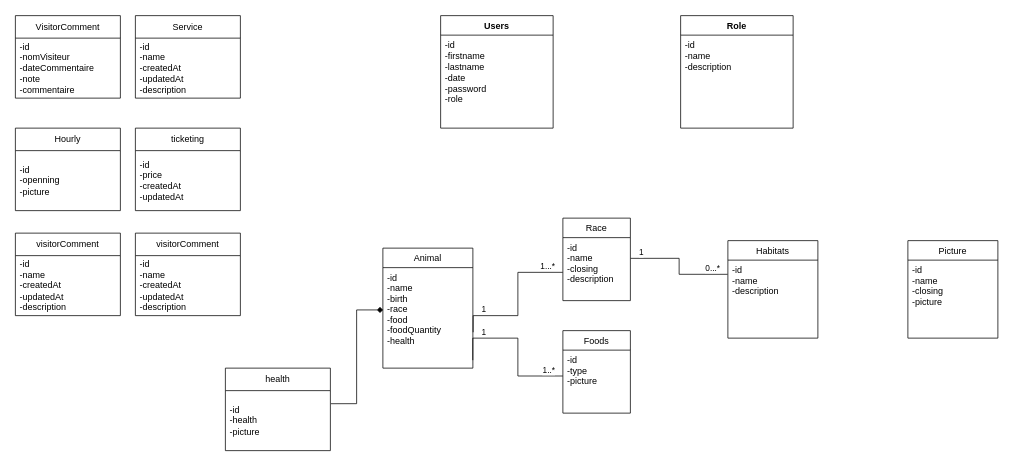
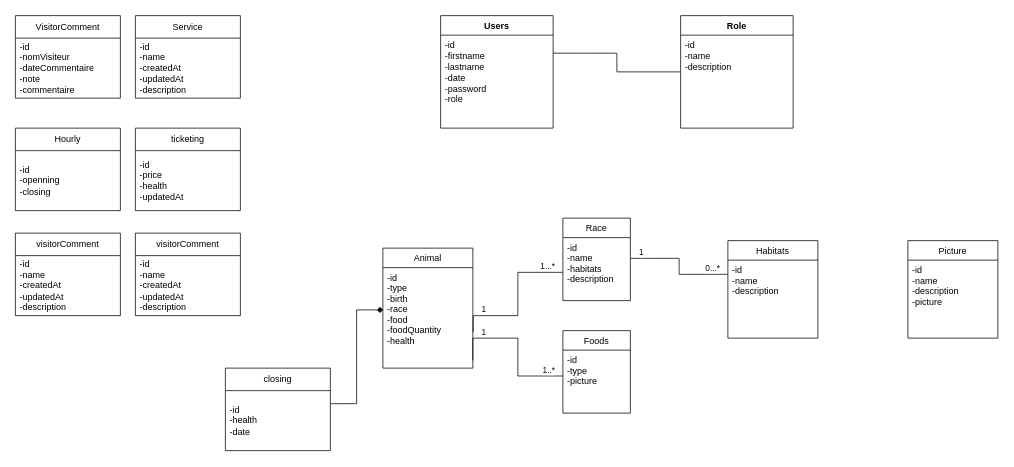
edge "Role" -- "-id -firstname -lastname -date -password -role": added
node "-id -openning -picture": label "-id -openning -picture" -> "-id -openning -closing"
node "-id -price -createdAt -updatedAt": label "-id -price -createdAt -updatedAt" -> "-id -price -health -updatedAt"
node "-id -name -closing -description": label "-id -name -closing -description" -> "-id -name -habitats -description"
node "-id -name -closing -picture": label "-id -name -closing -picture" -> "-id -name -description -picture"
node "-id -name -birth -race -food -foodQuantity -health": label "-id -name -birth -race -food -foodQuantity -health" -> "-id -type -birth -race -food -foodQuantity -health"
node "health": label "health" -> "closing"
node "-id -health -picture": label "-id -health -picture" -> "-id -health -date"
